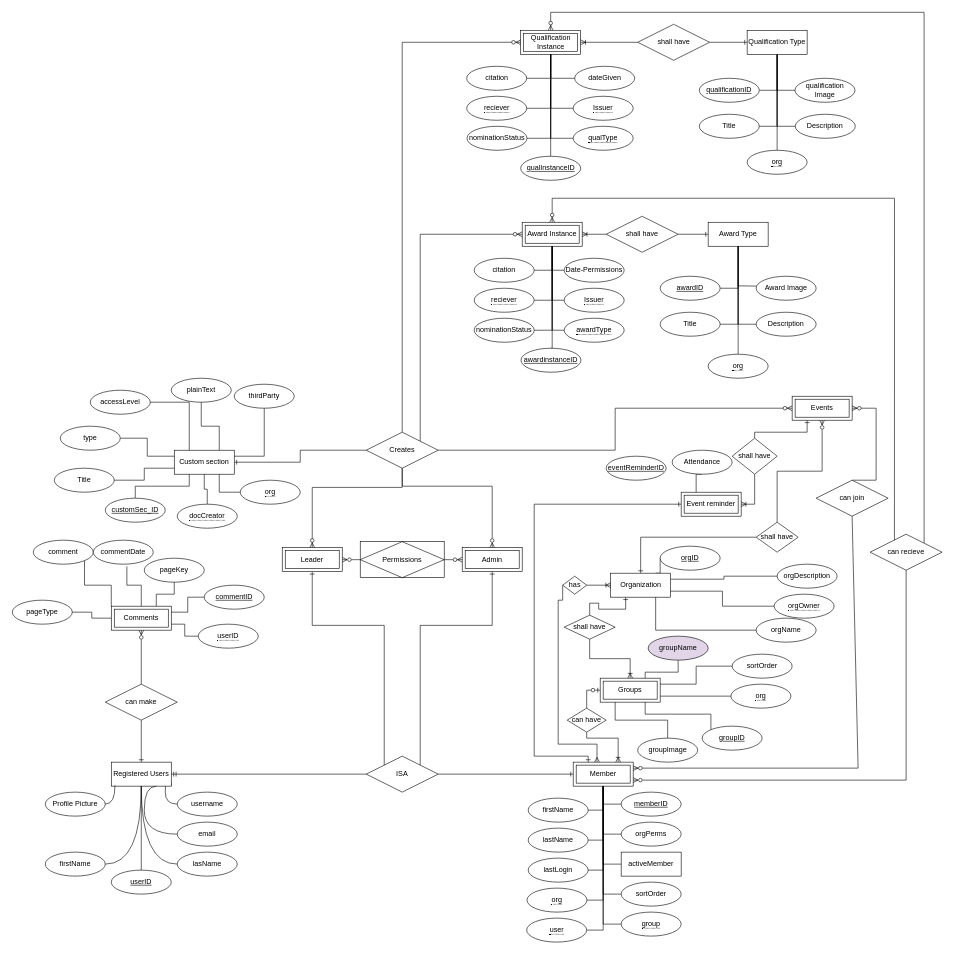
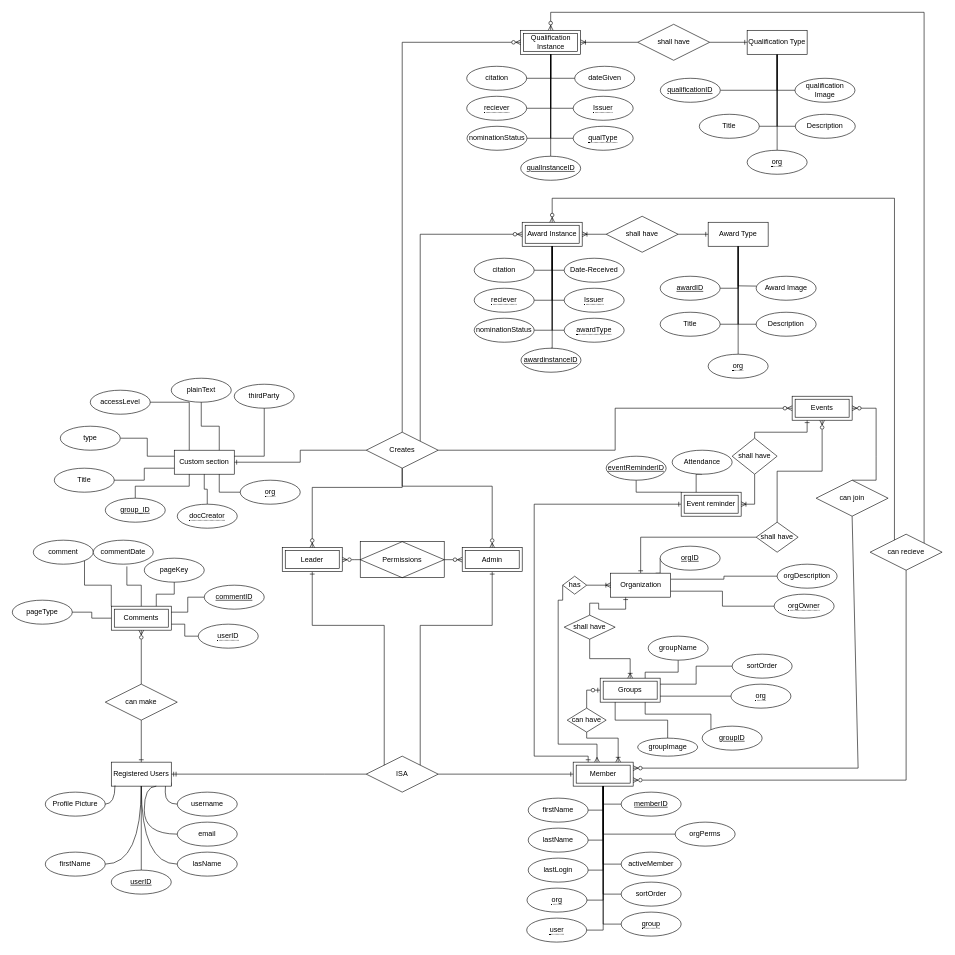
node "qualificationID": moved (729, 90) -> (690, 90)
node "Date-Permissions": label "Date-Permissions" -> "Date-Received"
edge "eventReminderID" -- "Event reminder": added
node "customSec_ID": label "customSec_ID" -> "group_ID"
edge "Organization" -- "orgName": removed
node "orgName": removed
node "groupName": fillcolor #e1d5e7 -> #ffffff
node "groupImage": size 60x24 -> 60x18
node "orgPerms": moved (651, 834) -> (705, 834)
node "activeMember": shape rectangle -> ellipse
